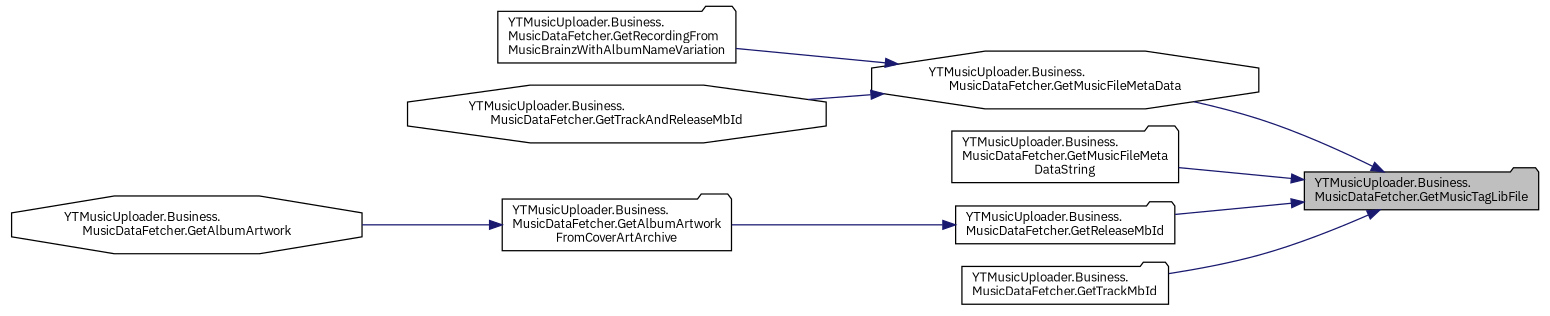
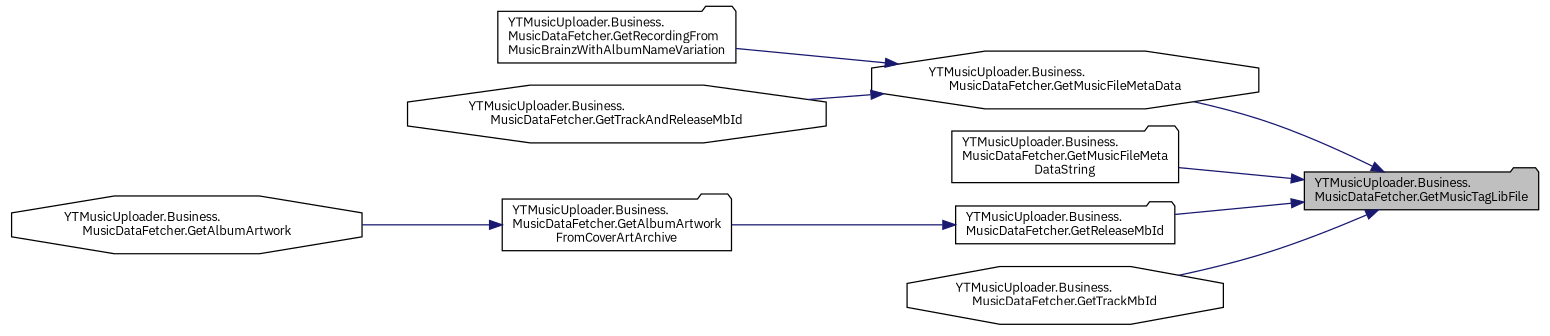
node "YTMusicUploader.Business. MusicDataFetcher.GetTrackMbId": shape folder -> octagon
